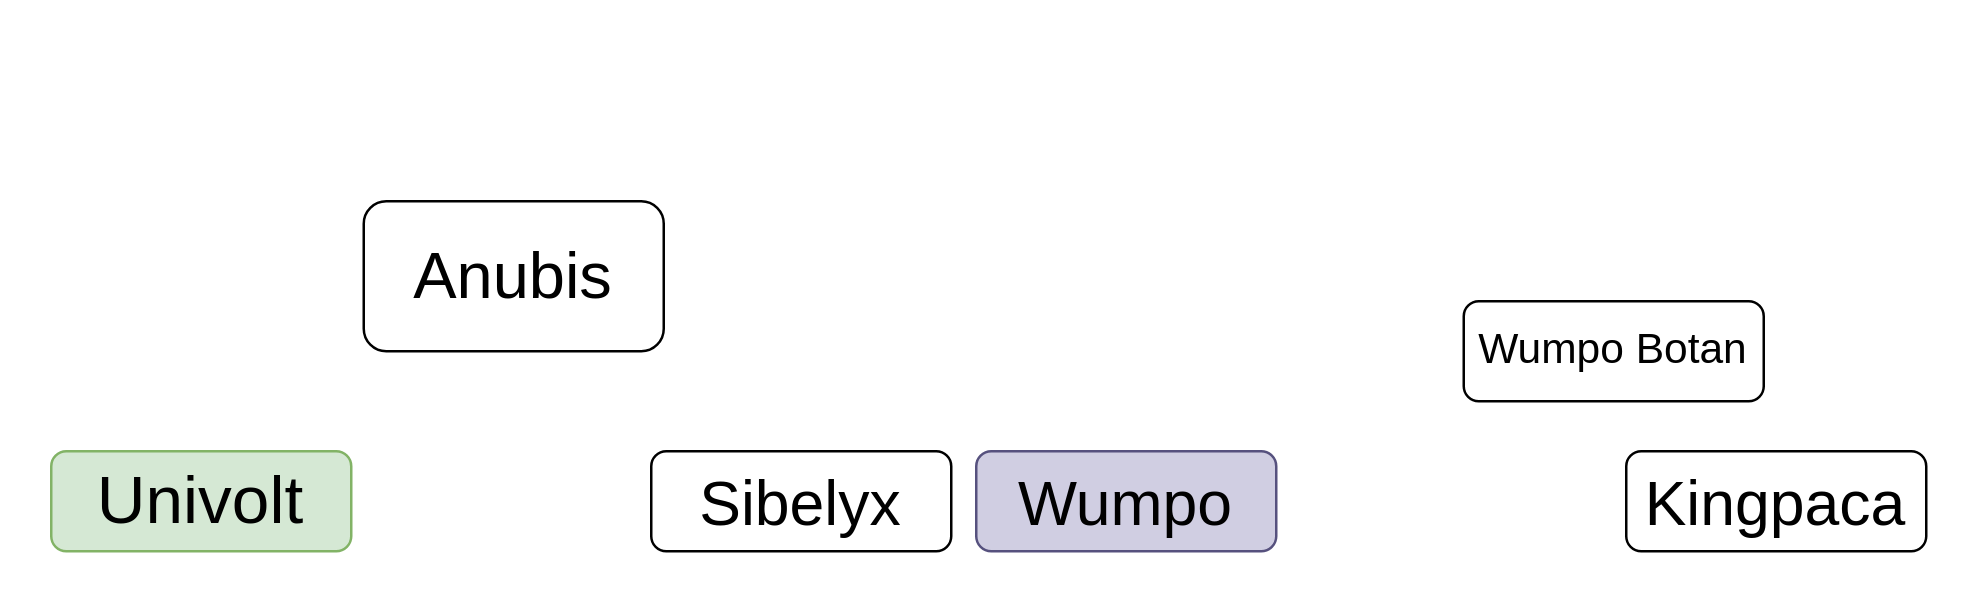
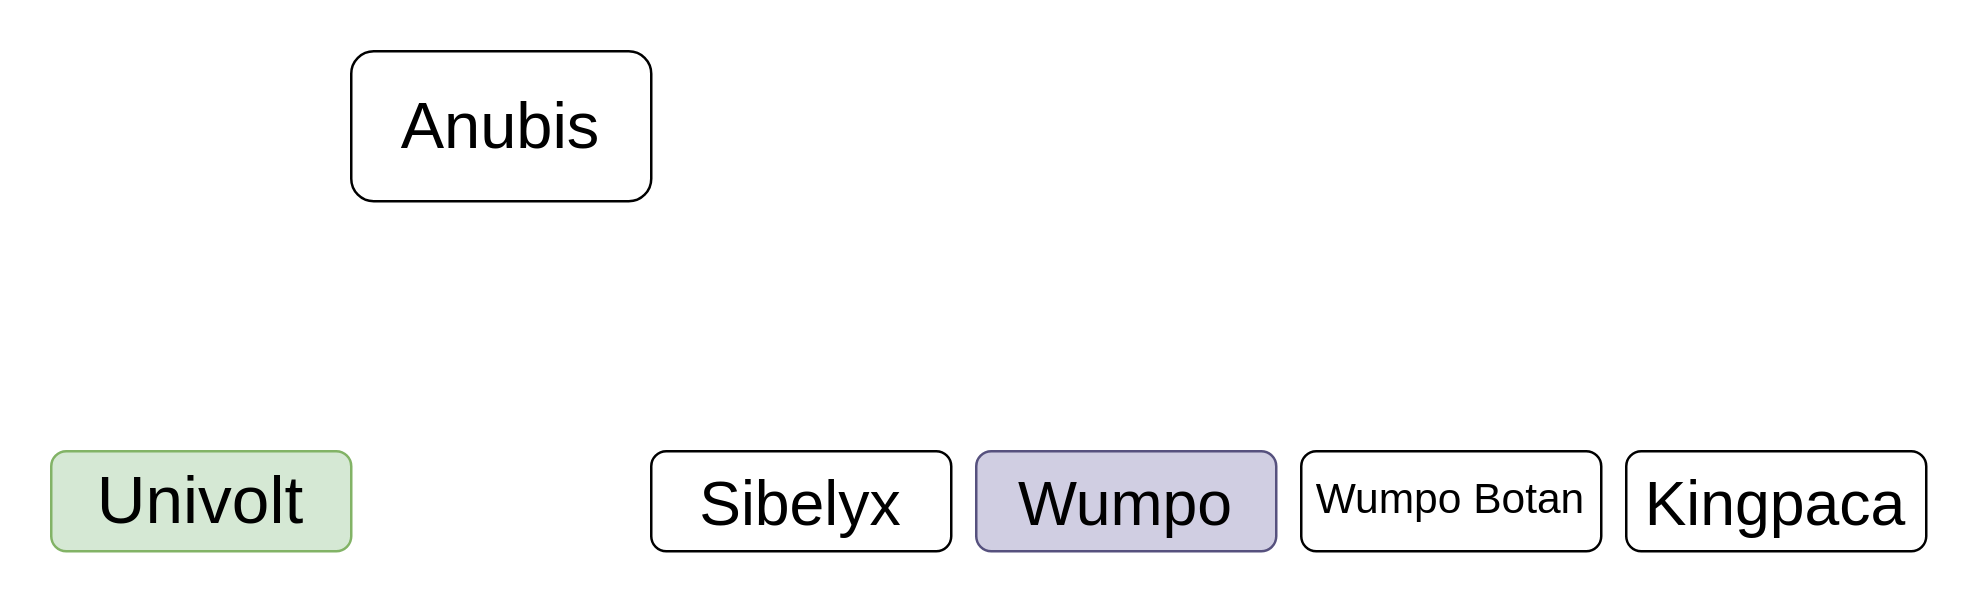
node "Anubis": moved (514, 276) -> (501, 126)
node "Wumpo Botan": moved (1614, 351) -> (1451, 501)
